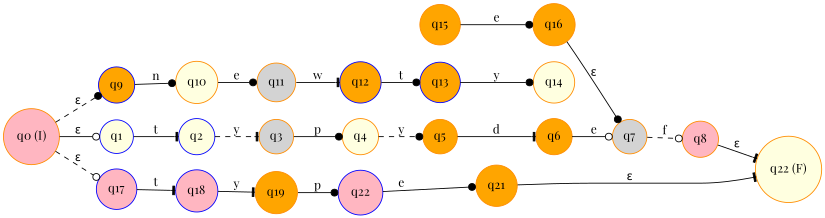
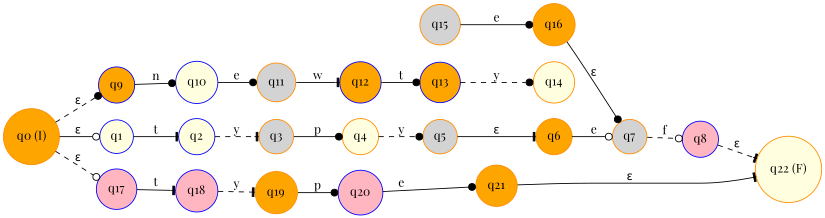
node "q15": fillcolor orange -> lightgrey
node "q10": color darkorange -> blue
edge "q13" -> "q14": style solid -> dashed
edge "q5" -> "q6": label "d" -> "ε"
node "q0 (I)": fillcolor lightpink -> orange
node "q5": fillcolor orange -> lightgrey
node "q8": color darkorange -> blue
edge "q8" -> "q22 (F)": style solid -> dashed
edge "q18" -> "q19": style solid -> dashed
node "q22": label "q22" -> "q20"
